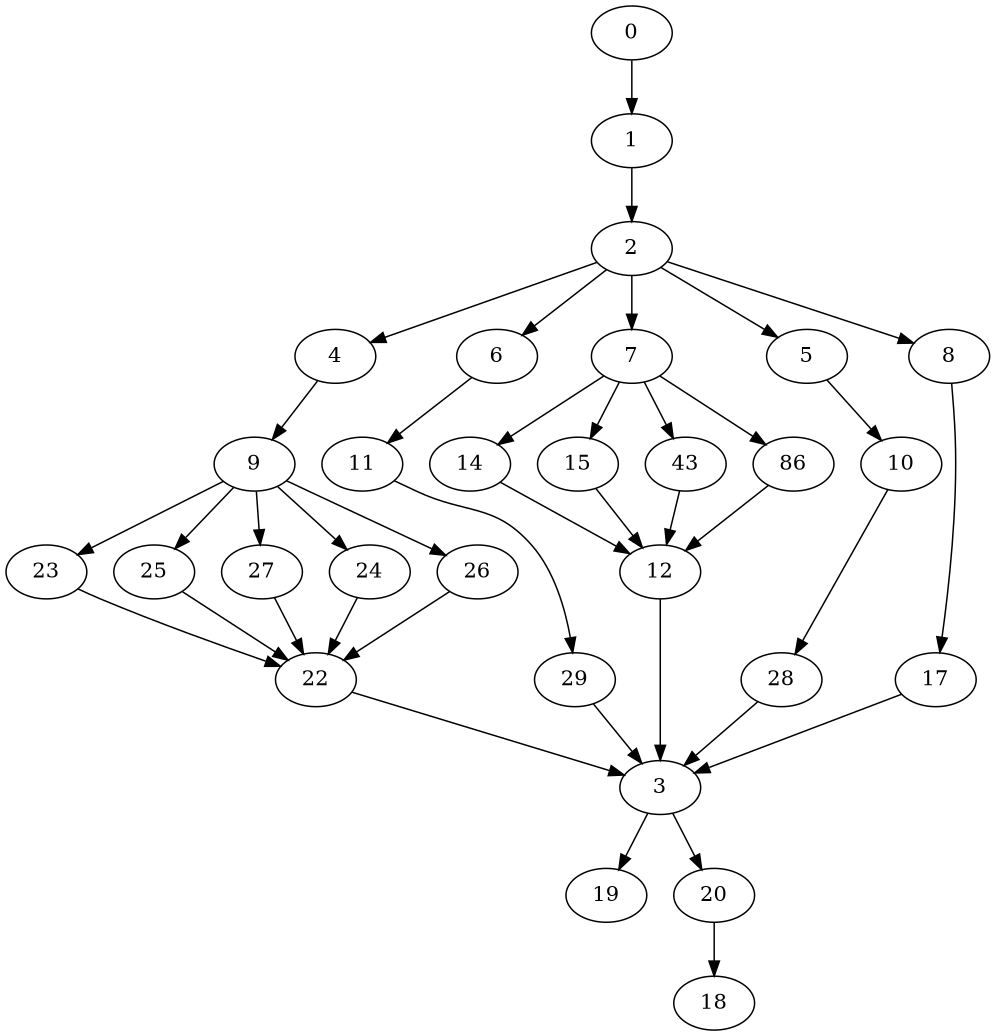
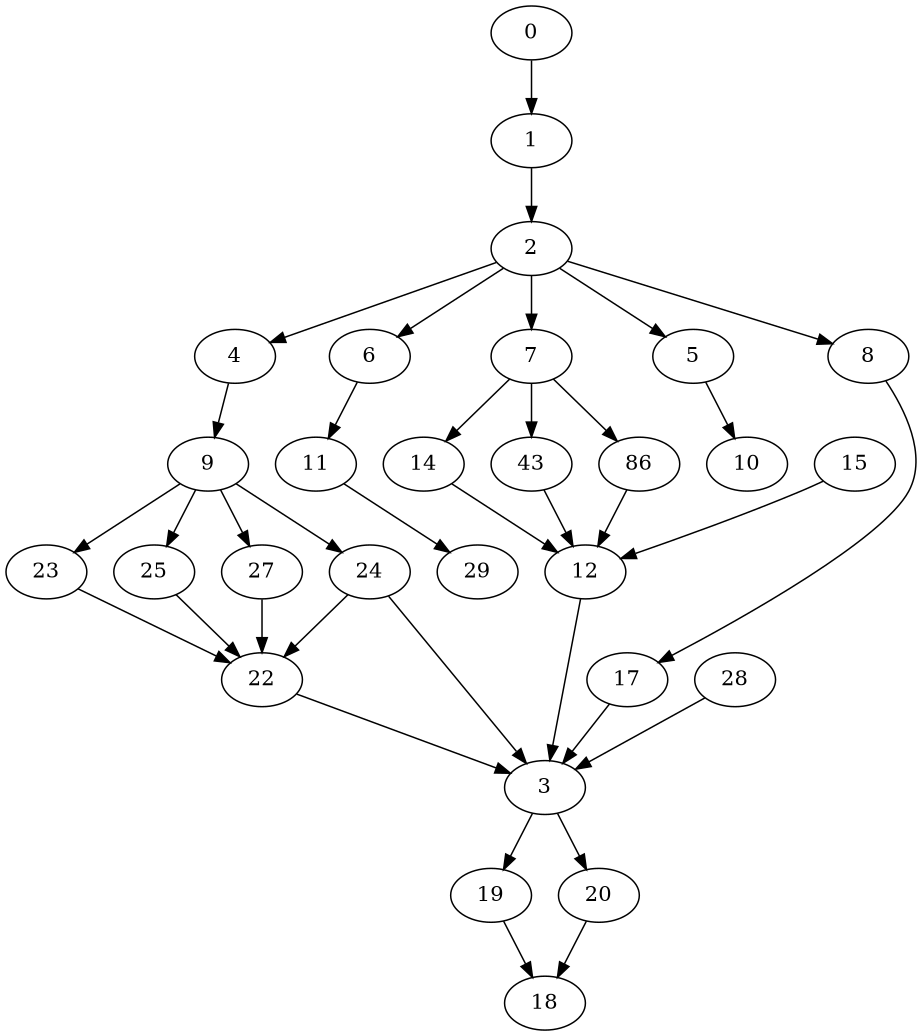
edge "7" -> "15": removed
edge "10" -> "28": removed
node "26": removed
edge "29" -> "3": now "24" -> "3"
edge "19" -> "18": added
